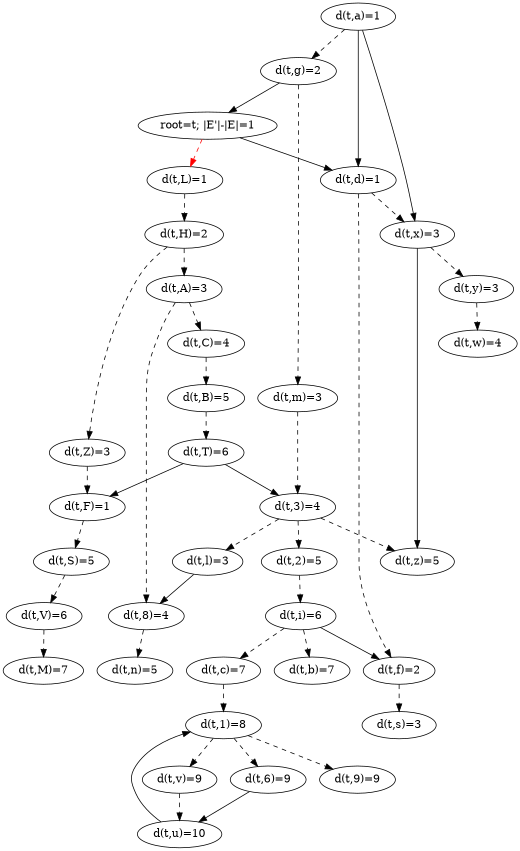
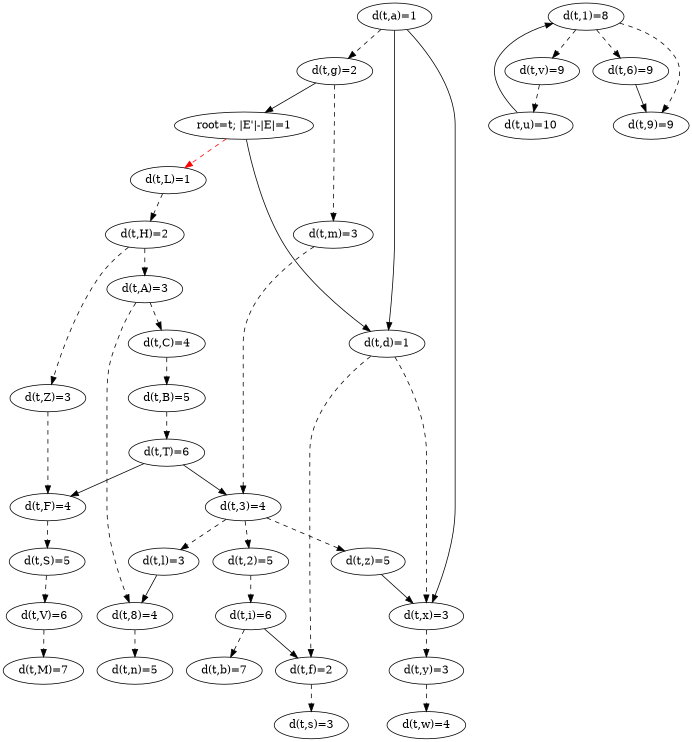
edge "d(t,x)=3" -> "d(t,z)=5": reversed
node "d(t,F)=1": label "d(t,F)=1" -> "d(t,F)=4"
node "d(t,c)=7": removed
edge "d(t,6)=9" -> "d(t,u)=10": now "d(t,6)=9" -> "d(t,9)=9"
